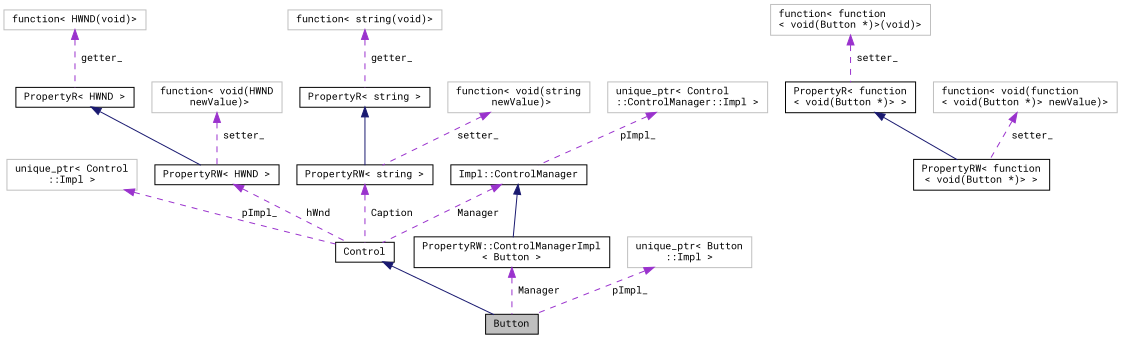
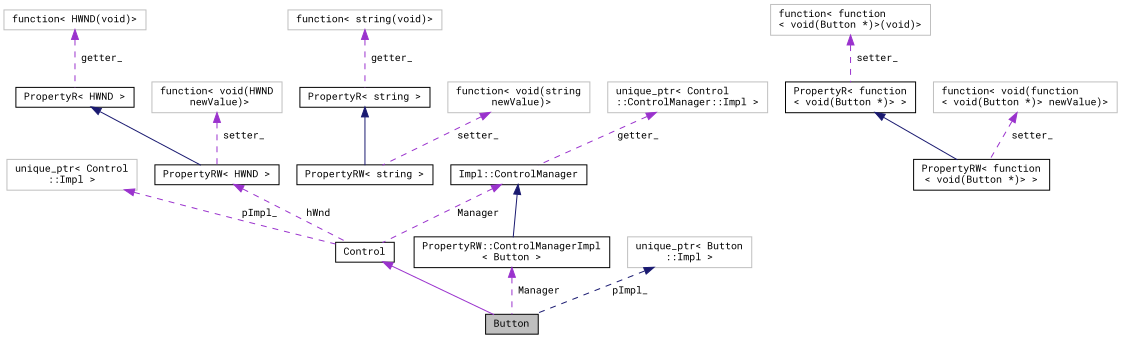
edge "Impl::ControlManager" -> "unique_ptr< Control ::ControlManager::Impl >": label " pImpl_" -> " getter_"
edge "Control" -> "PropertyRW< string >": removed, label "Caption"
edge "Button" -> "Control": color midnightblue -> darkorchid3
edge "Button" -> "unique_ptr< Button ::Impl >": color darkorchid3 -> midnightblue
